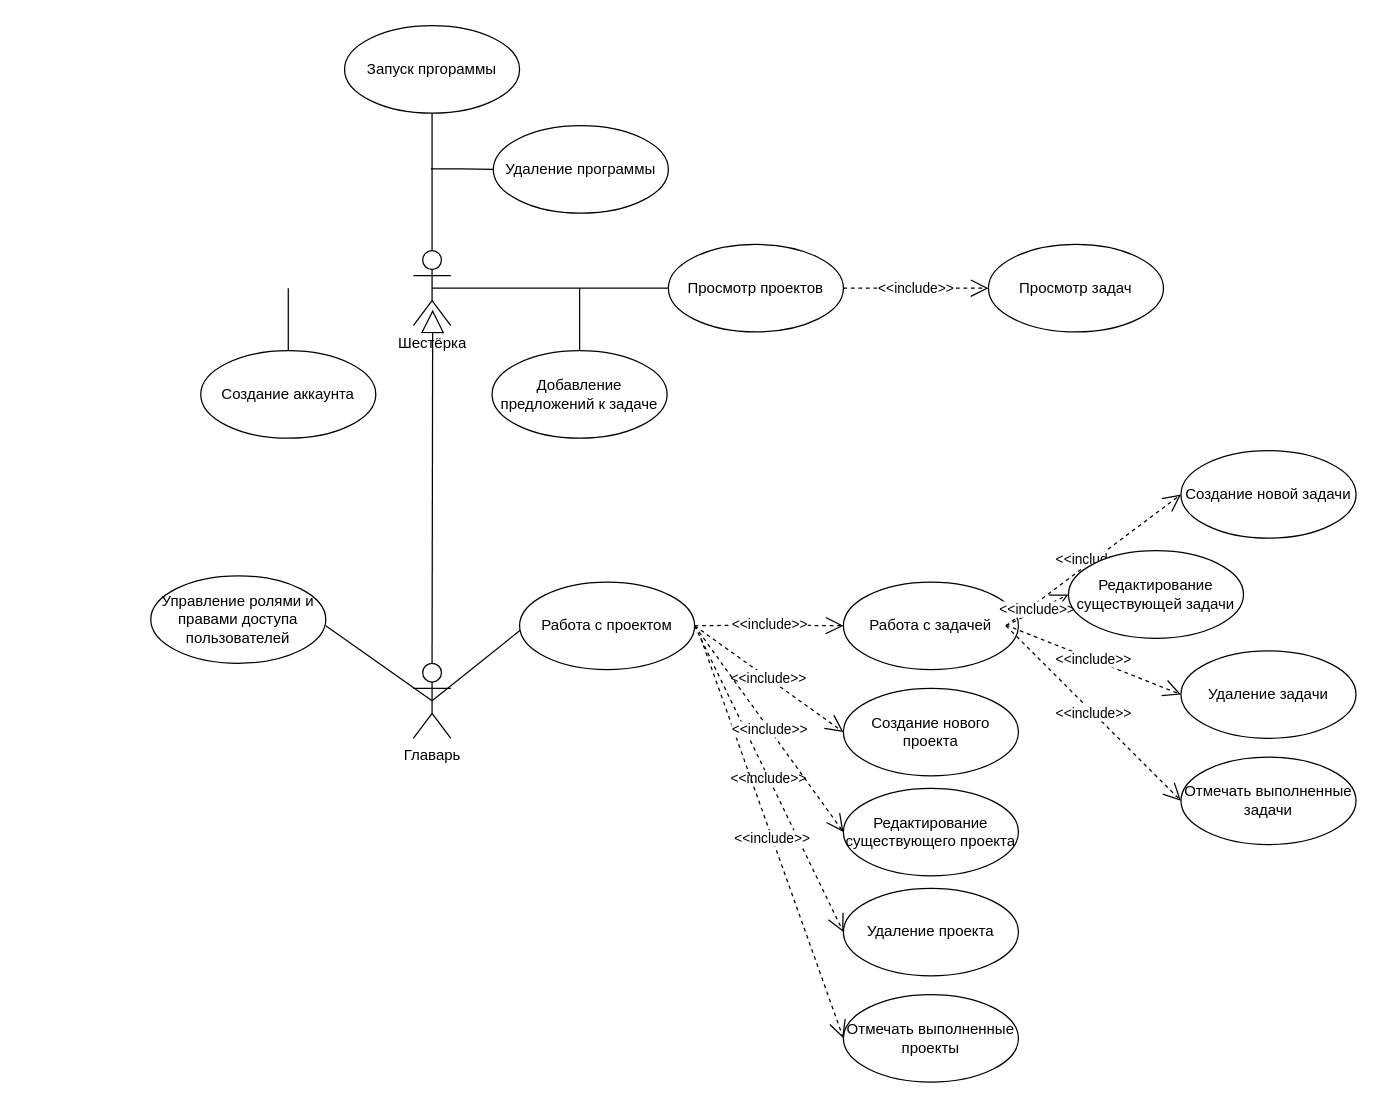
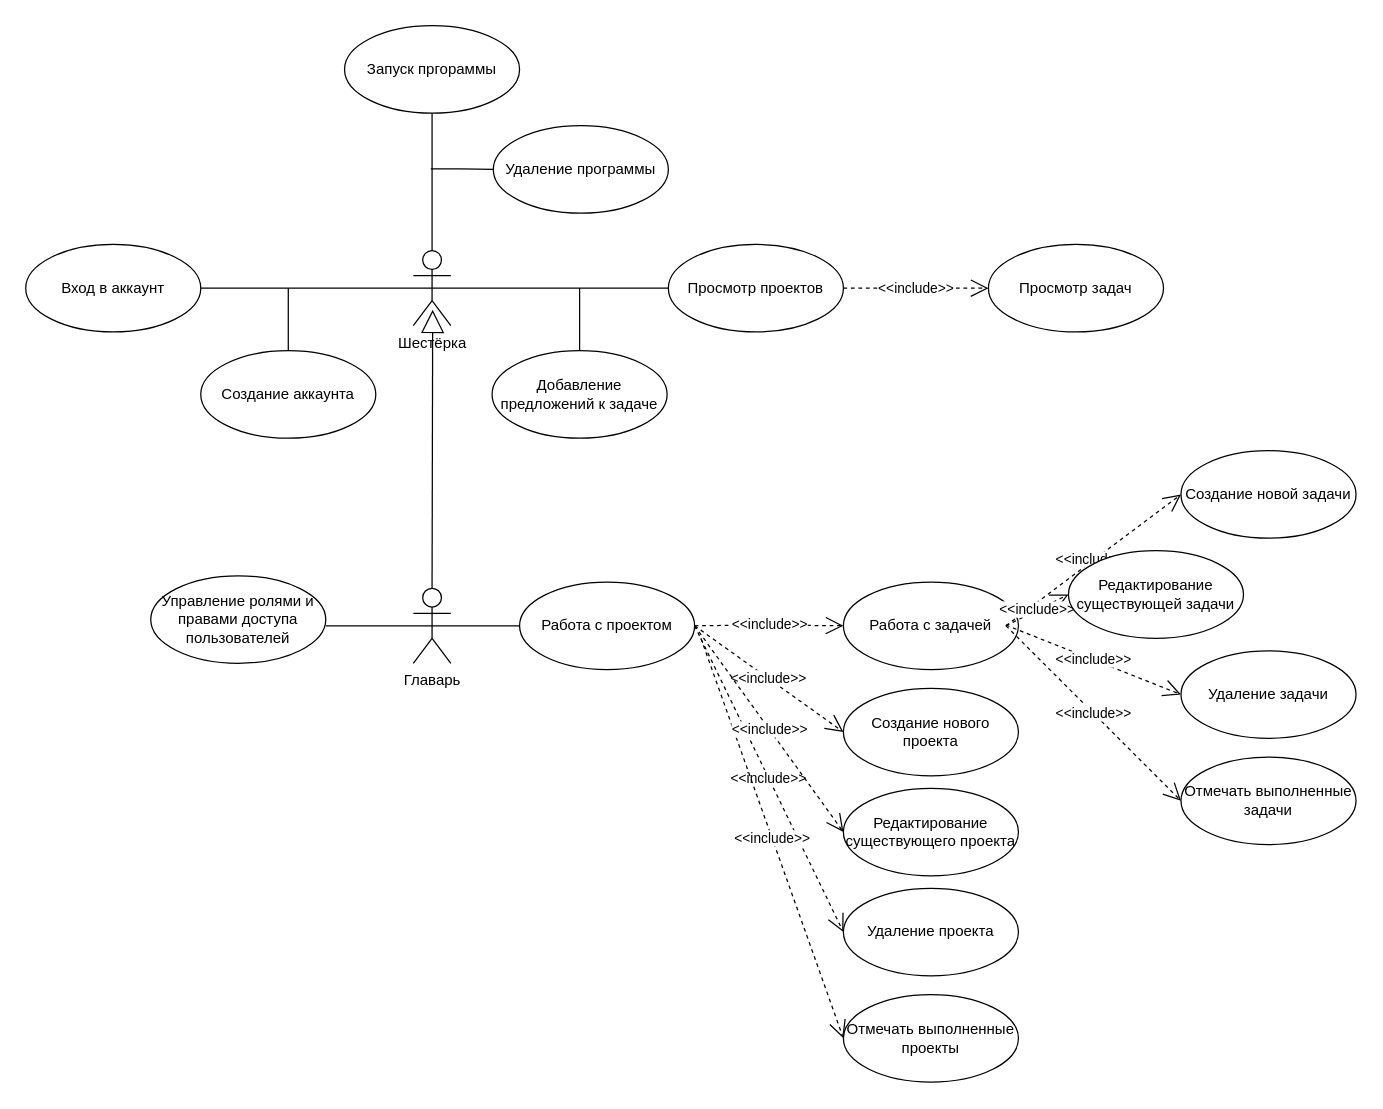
node "Вход в аккаунт": added
edge "Вход в аккаунт" -- "Шестёрка": added
node "Главарь": moved (432, 701) -> (432, 626)
